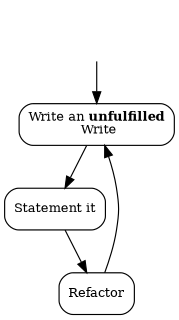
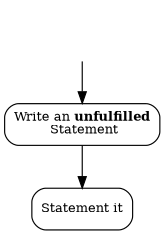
node "Write an": text "Write" -> "Statement"
node "Refactor": removed
